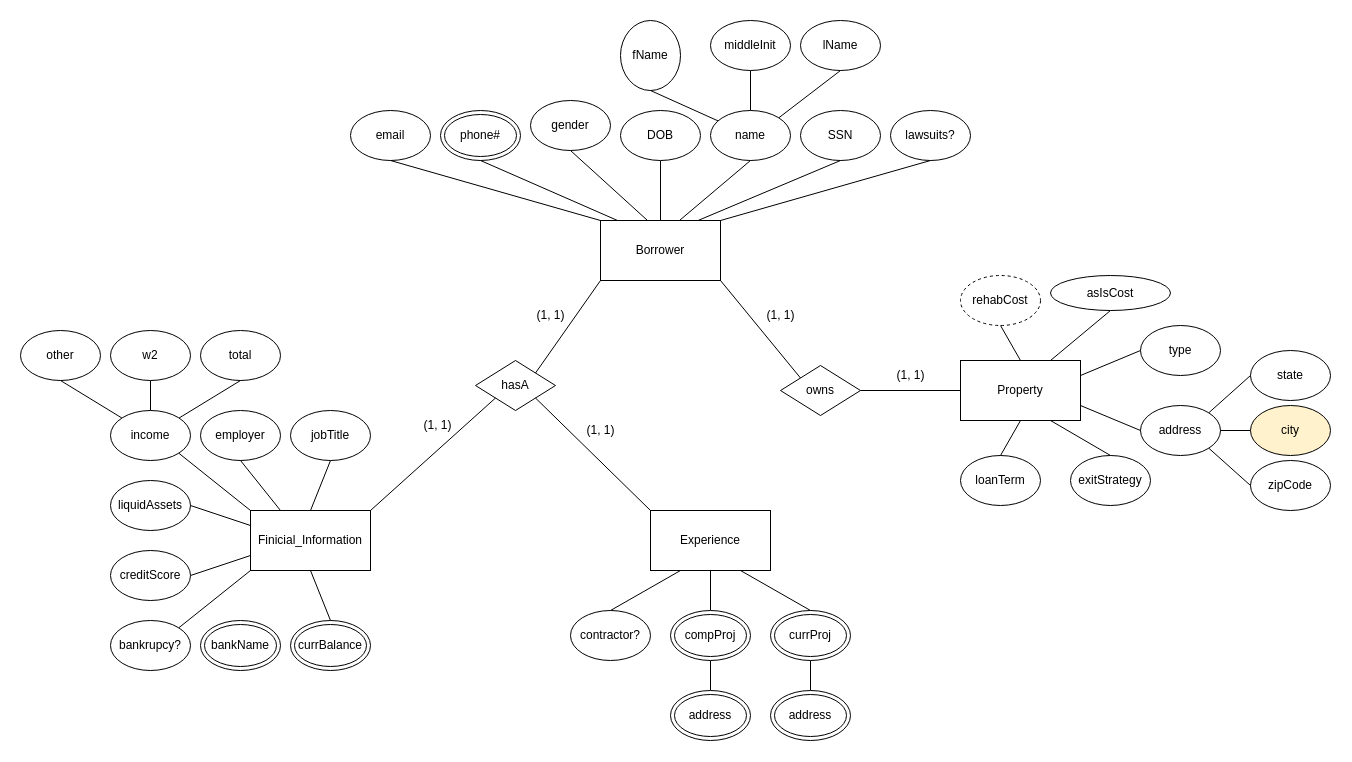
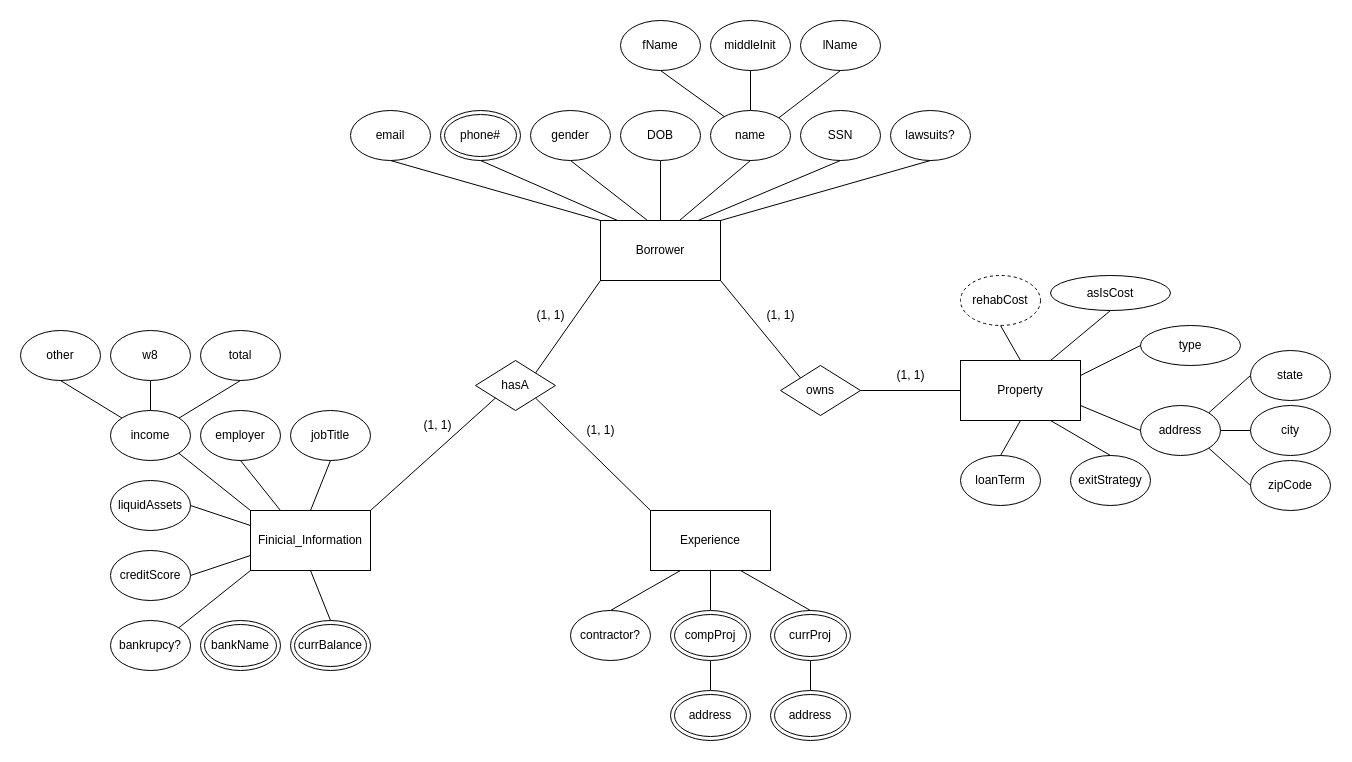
node "fName": size 60x70 -> 80x50
node "gender": moved (571, 126) -> (571, 136)
node "type": size 80x50 -> 100x40
node "w2": label "w2" -> "w8"
node "city": fillcolor #fff2cc -> #ffffff
